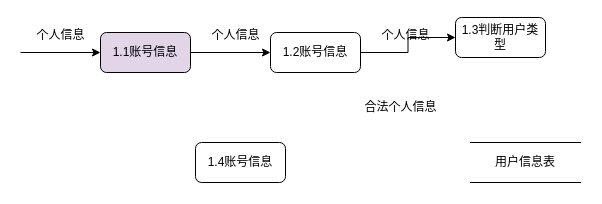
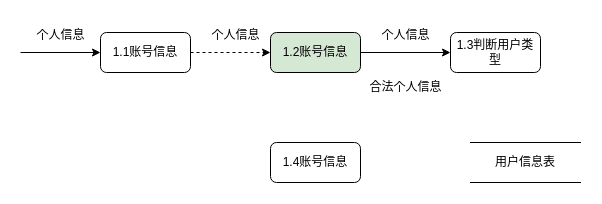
node "1.3判断用户类型": moved (501, 38) -> (496, 53)
node "1.1账号信息": fillcolor #e1d5e7 -> #ffffff
edge "1.1账号信息" -> "1.2账号信息": style solid -> dashed
node "1.2账号信息": fillcolor #ffffff -> #d5e8d4
node "合法个人信息": moved (401, 108) -> (406, 88)
node "1.4账号信息": moved (241, 163) -> (316, 163)
